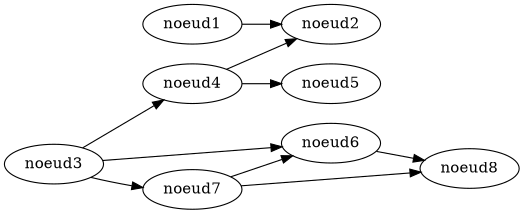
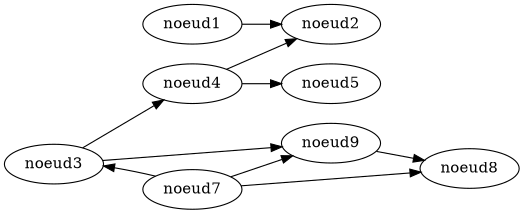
node "noeud6": label "noeud6" -> "noeud9"
edge "noeud3" -> "noeud7": reversed
